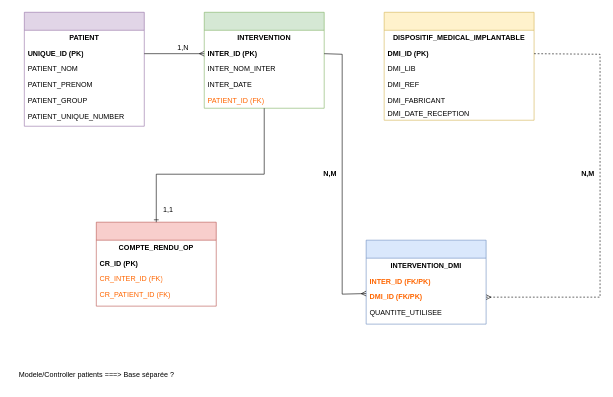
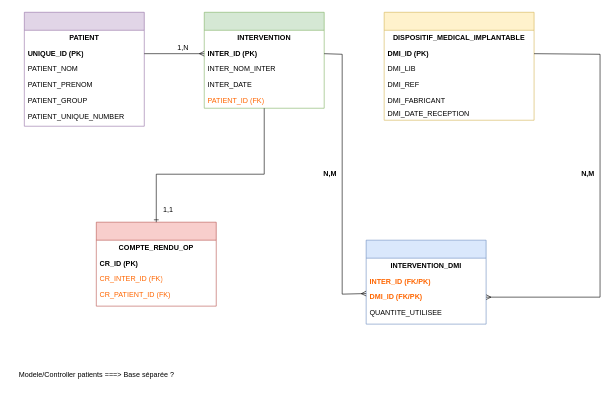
edge "DMI_ID (PK)" -> "DMI_ID (FK/PK)": style dashed -> solid
